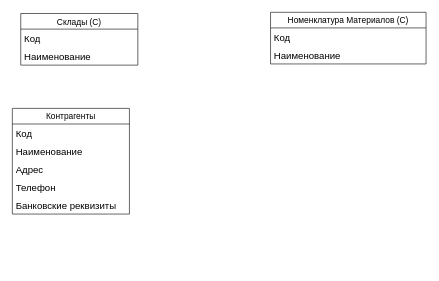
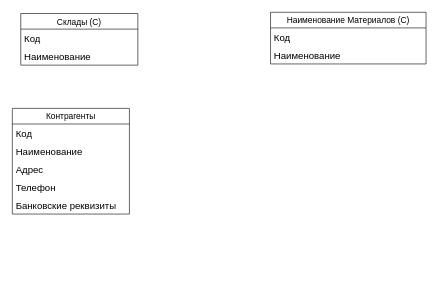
node "Номенклатура Материалов (С)": label "Номенклатура Материалов (С)" -> "Наименование Материалов (С)"
